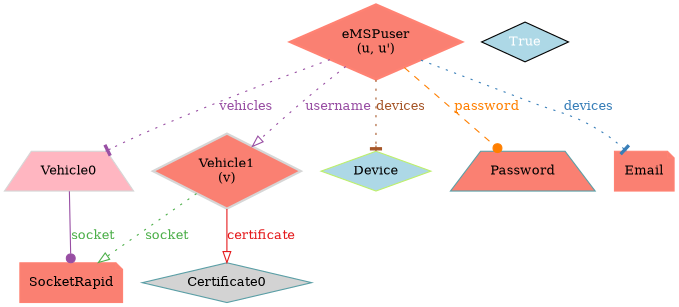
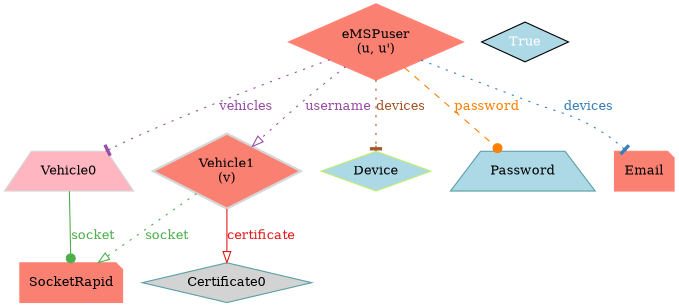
node "Password": fillcolor salmon -> lightblue
edge "Vehicle0" -> "SocketRapid": color #984ea3 -> #4daf4a
